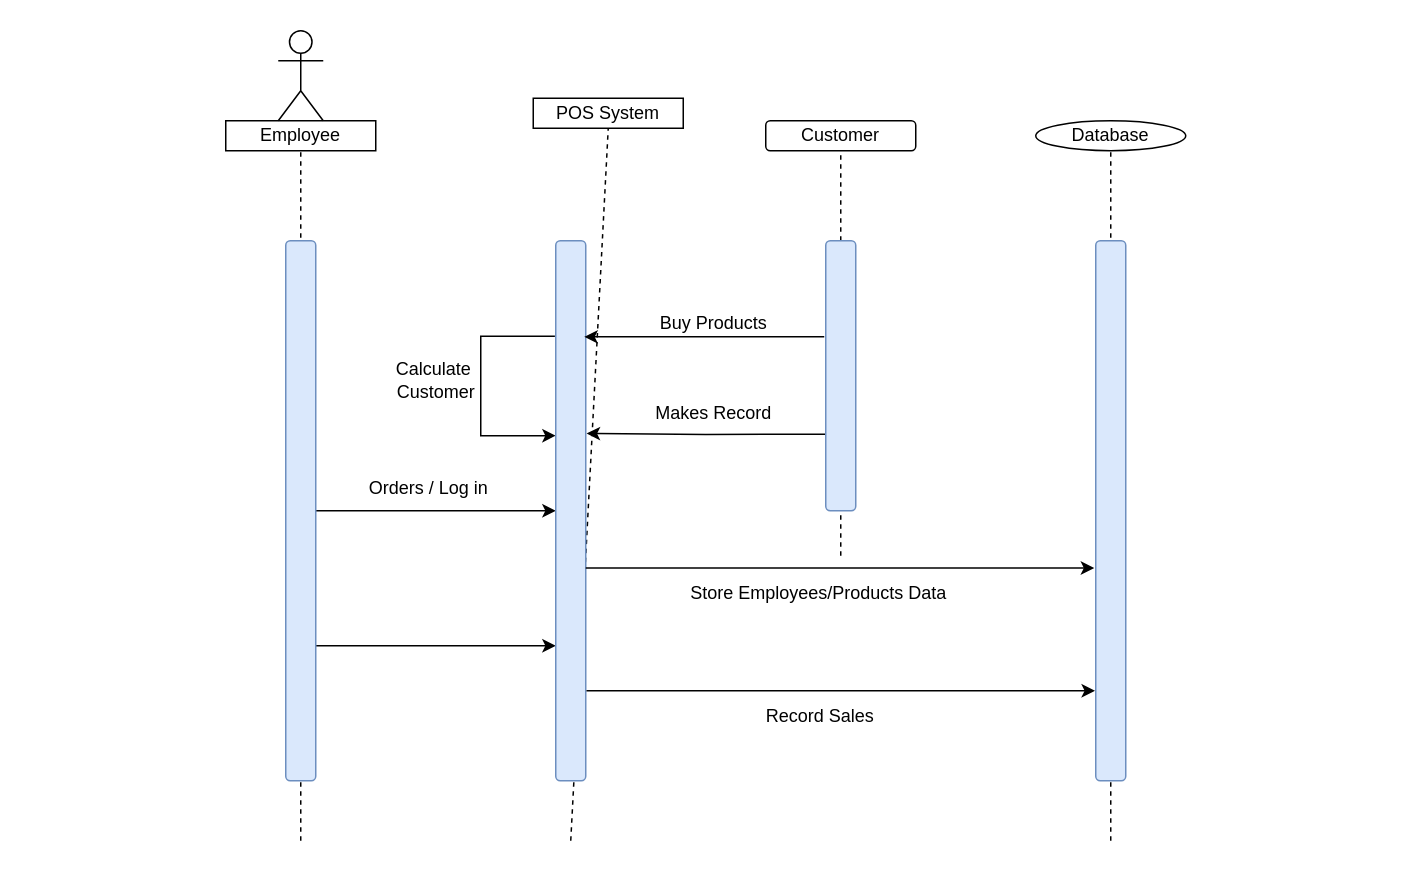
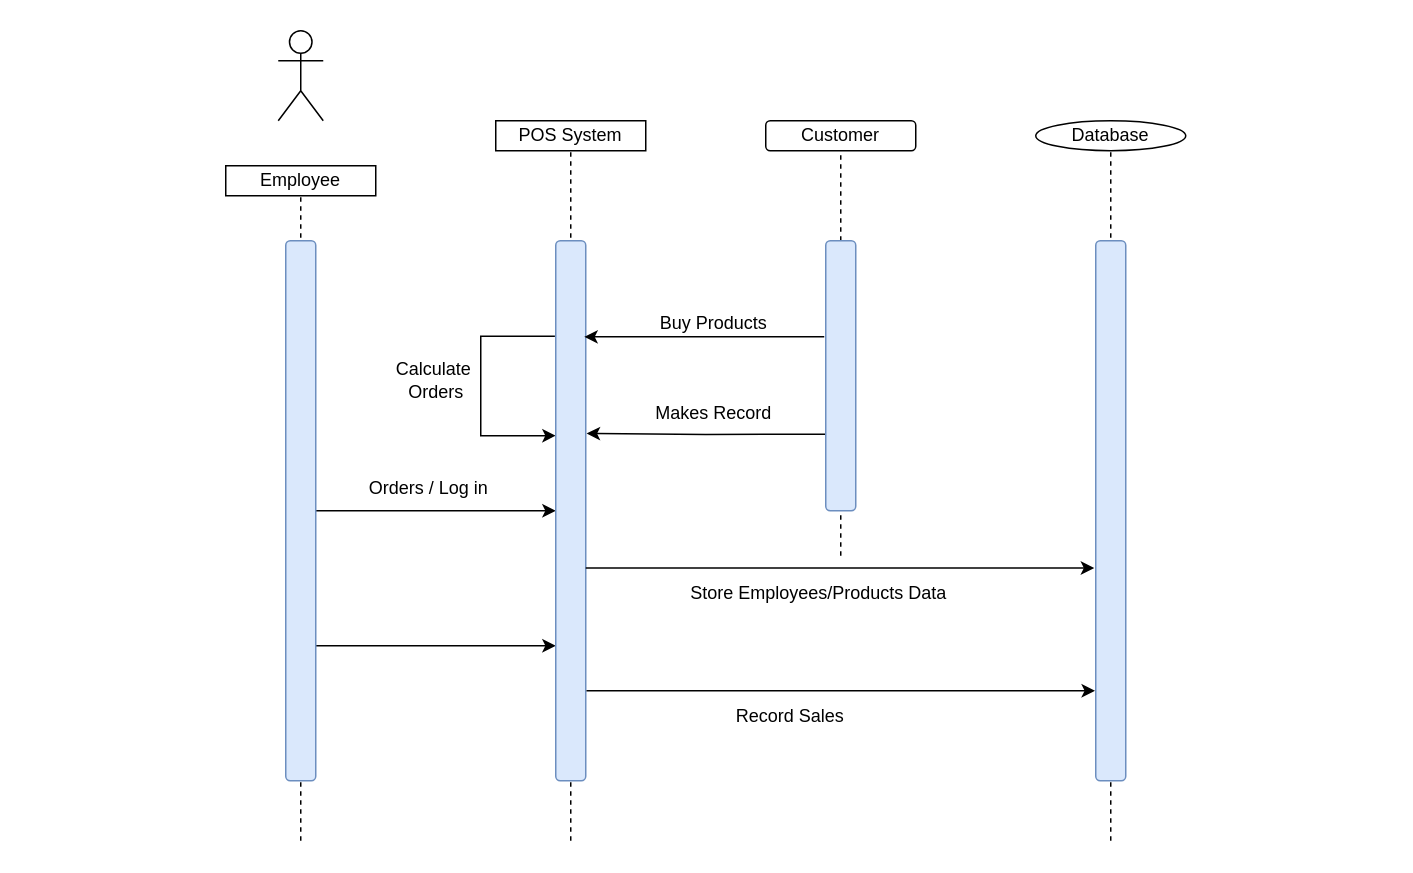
node "POS System": moved (608, 113) -> (571, 136)
node "Employee": moved (301, 136) -> (301, 181)
node "Calculate Customer": label "Calculate Customer" -> "Calculate Orders"
node "Record Sales": moved (819, 716) -> (789, 716)
